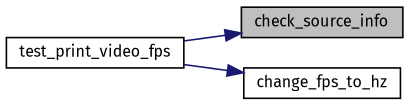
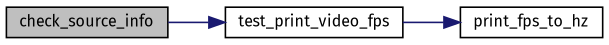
edge "test_print_video_fps" -> "check_source_info": reversed
node "change_fps_to_hz": label "change_fps_to_hz" -> "print_fps_to_hz"
